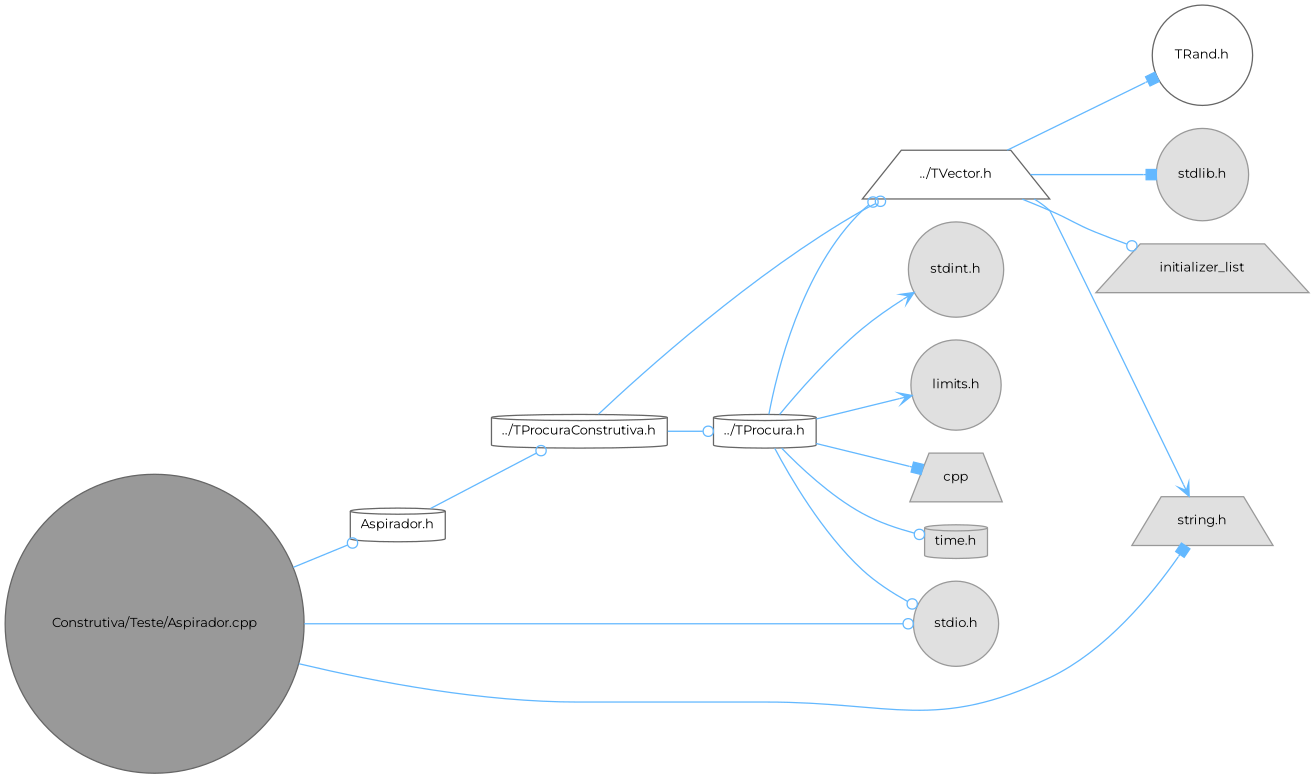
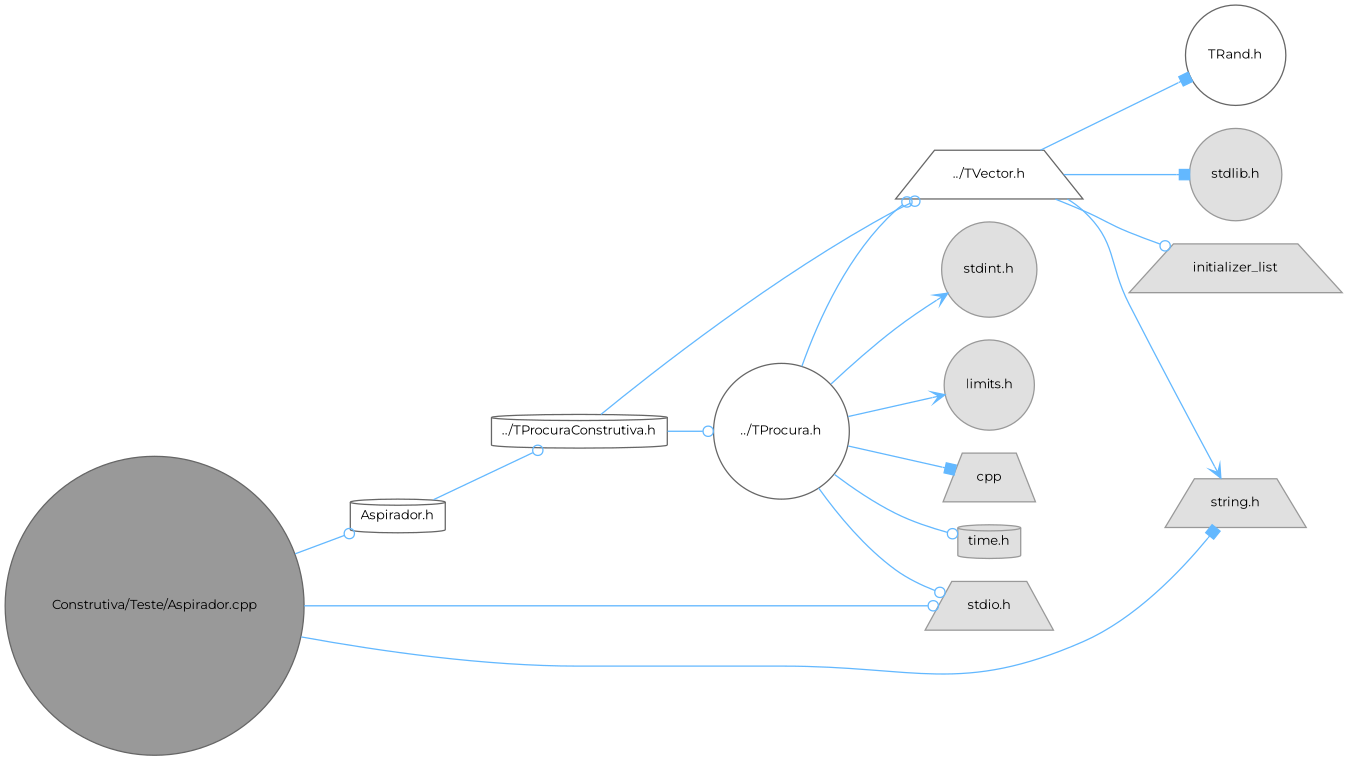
node "../TProcura.h": shape cylinder -> circle
node "stdio.h": shape circle -> trapezium
